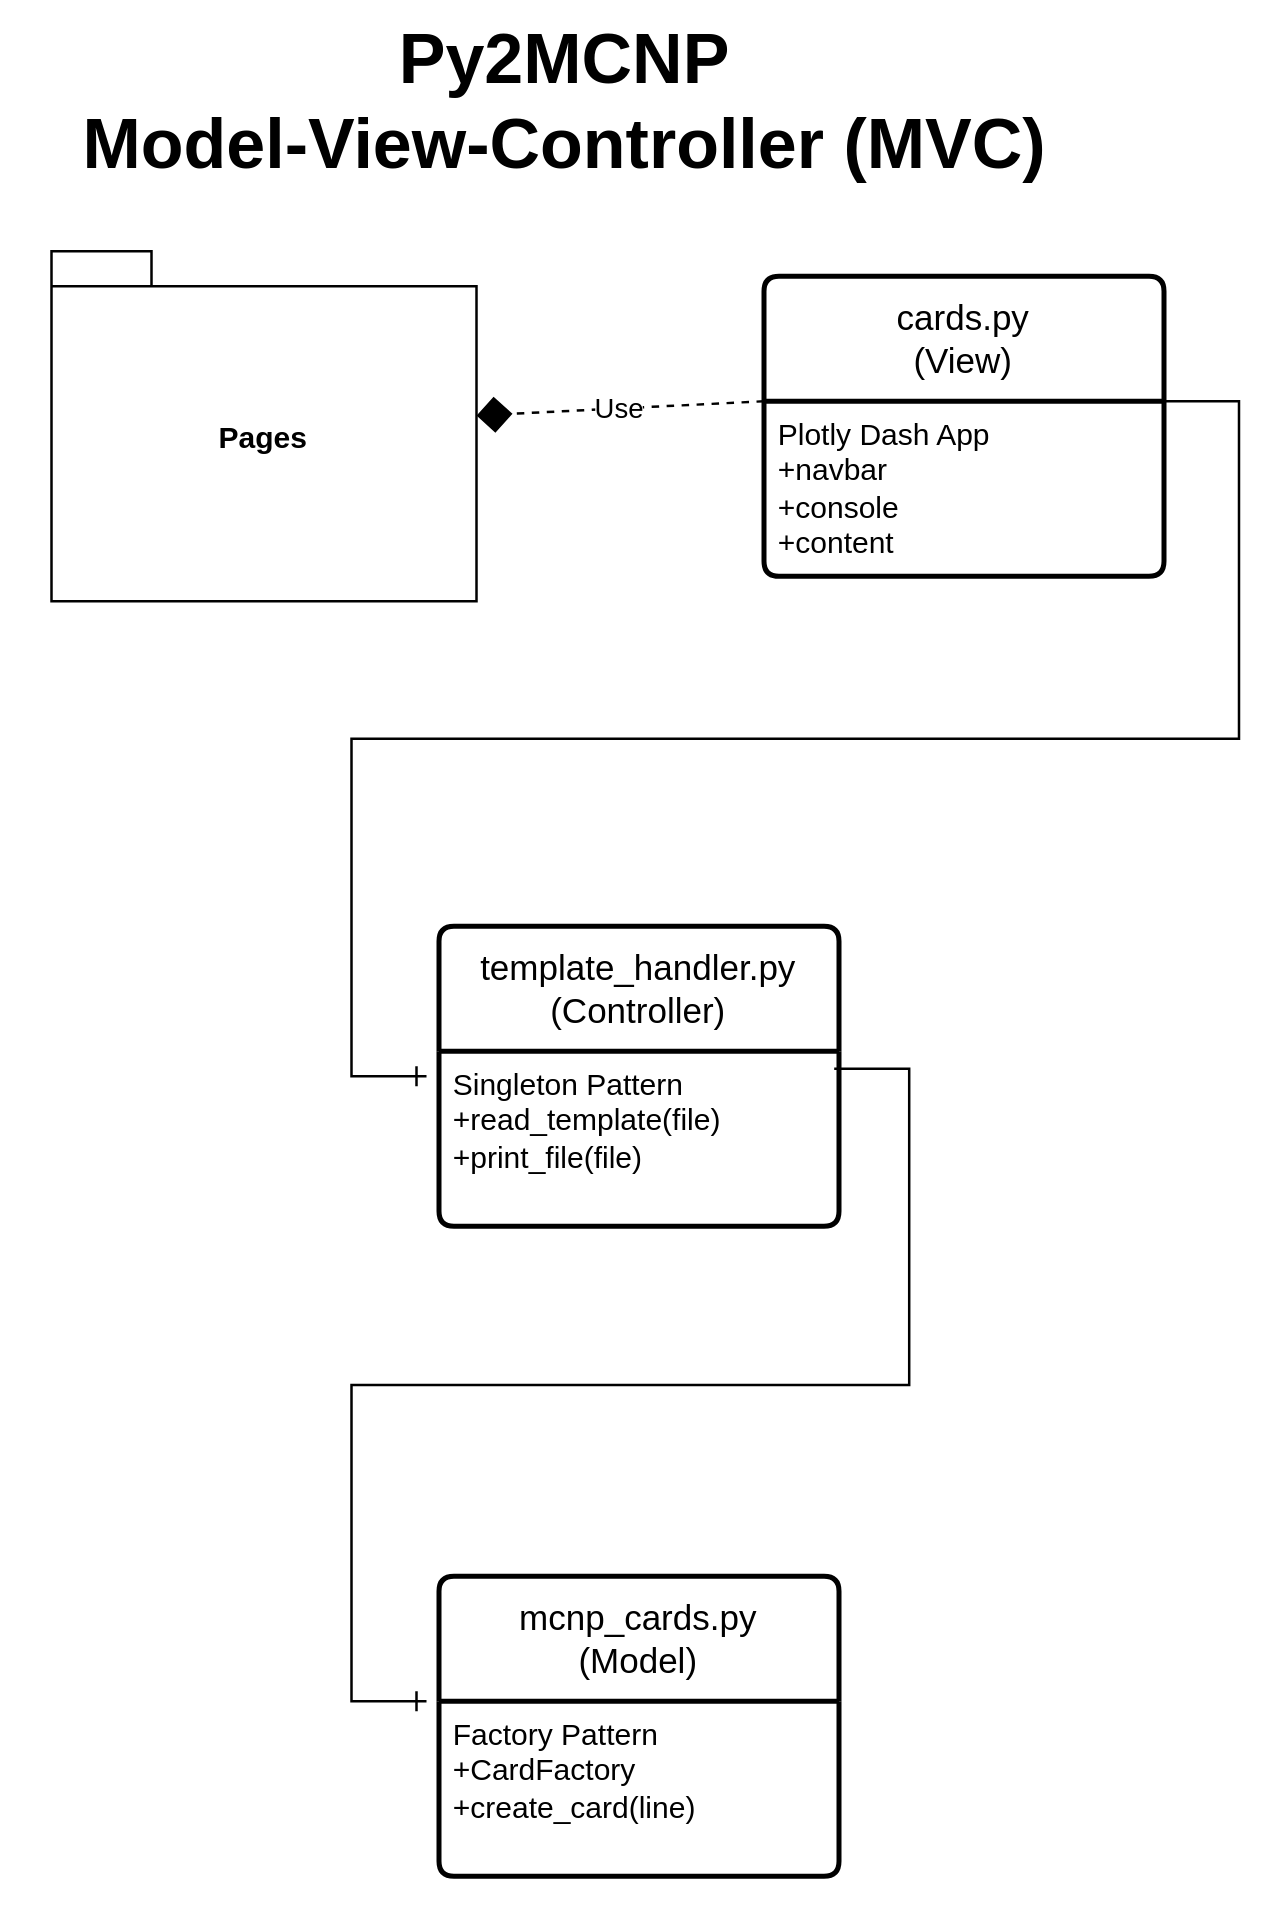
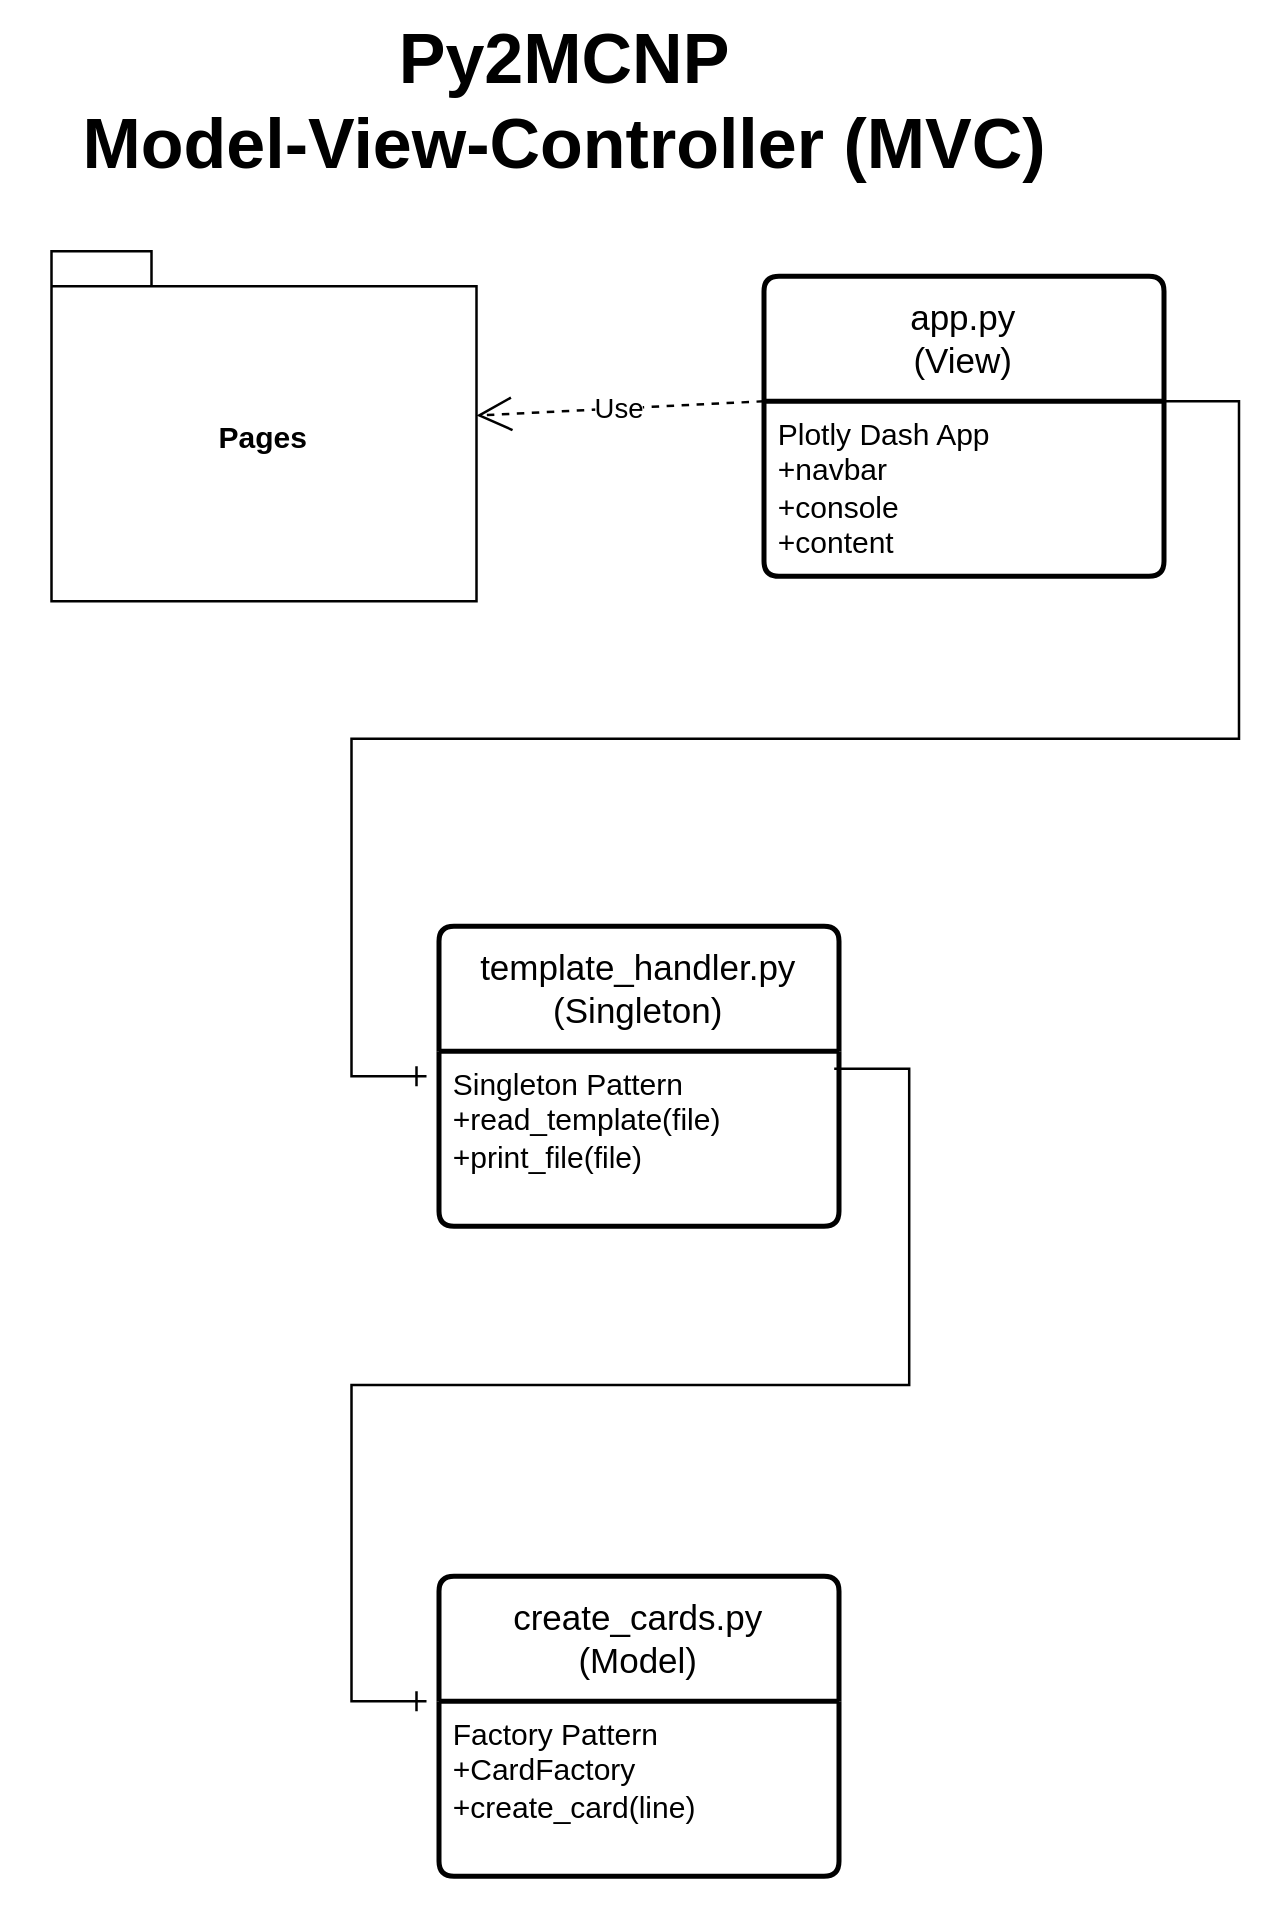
node "cards.py (View)": label "cards.py (View)" -> "app.py (View)"
edge "Plotly Dash App +navbar +console +content" -> "Pages": arrowhead diamond -> open
node "template_handler.py (Controller)": label "template_handler.py (Controller)" -> "template_handler.py (Singleton)"
node "mcnp_cards.py (Model)": label "mcnp_cards.py (Model)" -> "create_cards.py (Model)"
